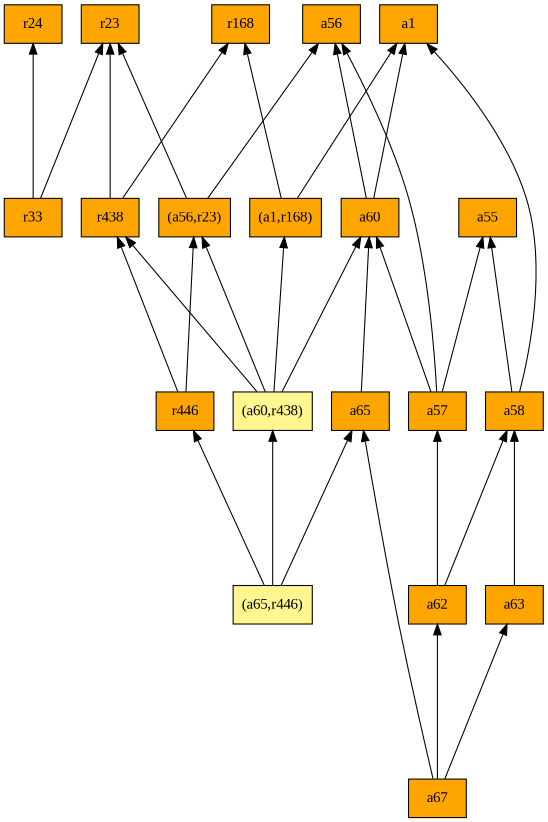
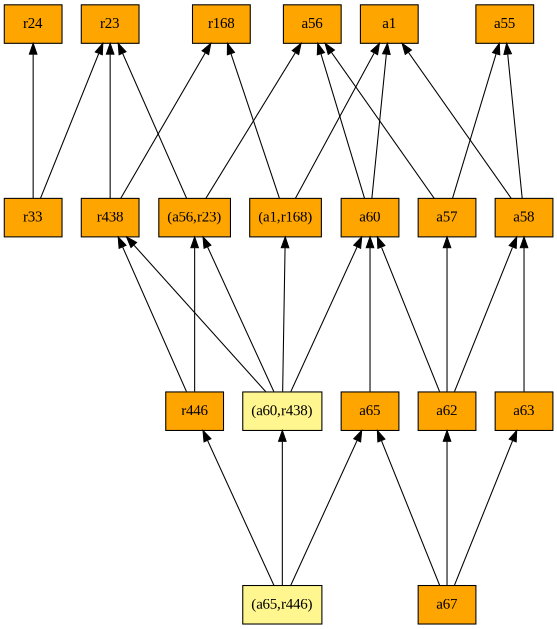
edge "a57" -> "a60": now "a62" -> "a60"
